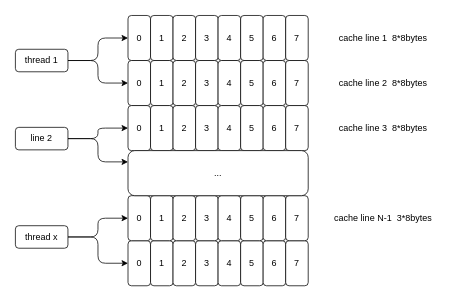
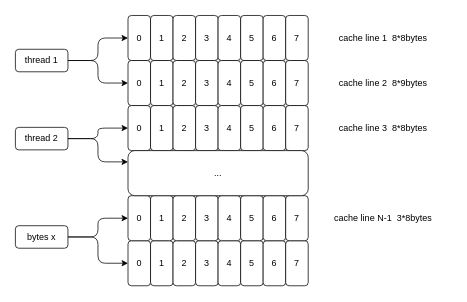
node "cache line 2 8*8bytes": label "cache line 2 8*8bytes" -> "cache line 2 8*9bytes"
node "line 2": label "line 2" -> "thread 2"
node "thread x": label "thread x" -> "bytes x"
